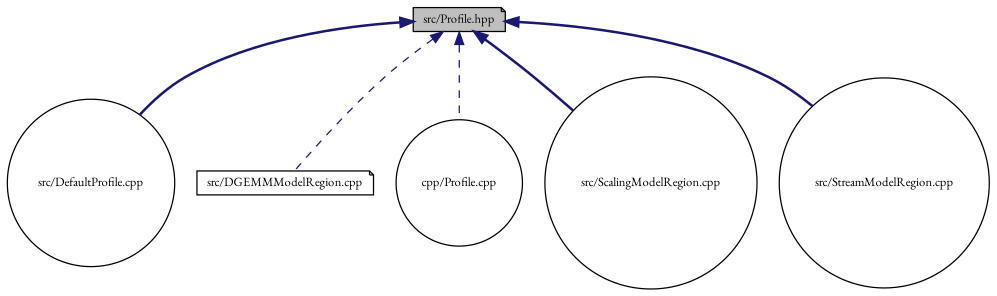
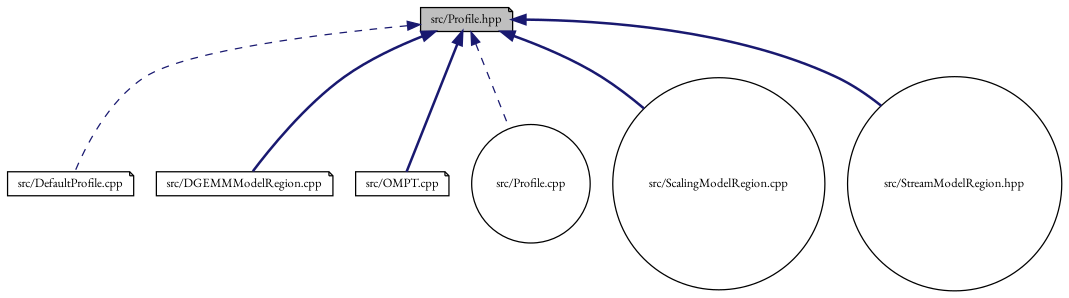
edge "src/DefaultProfile.cpp" -> "src/Profile.hpp": style bold -> dashed
edge "src/DGEMMModelRegion.cpp" -> "src/Profile.hpp": style dashed -> bold
node "src/DefaultProfile.cpp": shape circle -> note
node "cpp/Profile.cpp": label "cpp/Profile.cpp" -> "src/Profile.cpp"
node "src/StreamModelRegion.cpp": label "src/StreamModelRegion.cpp" -> "src/StreamModelRegion.hpp"
node "src/OMPT.cpp": added
